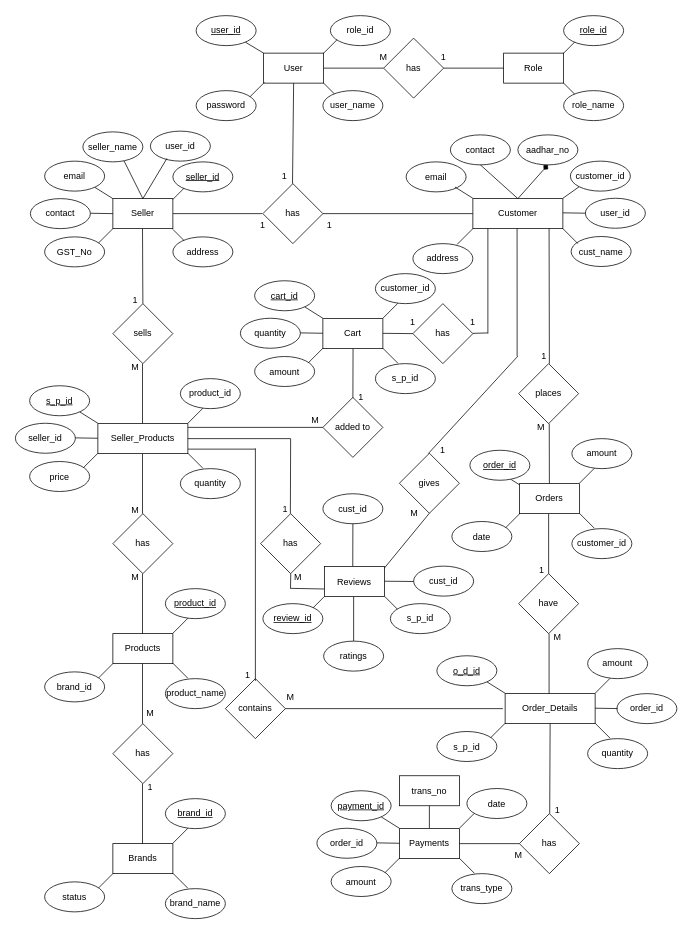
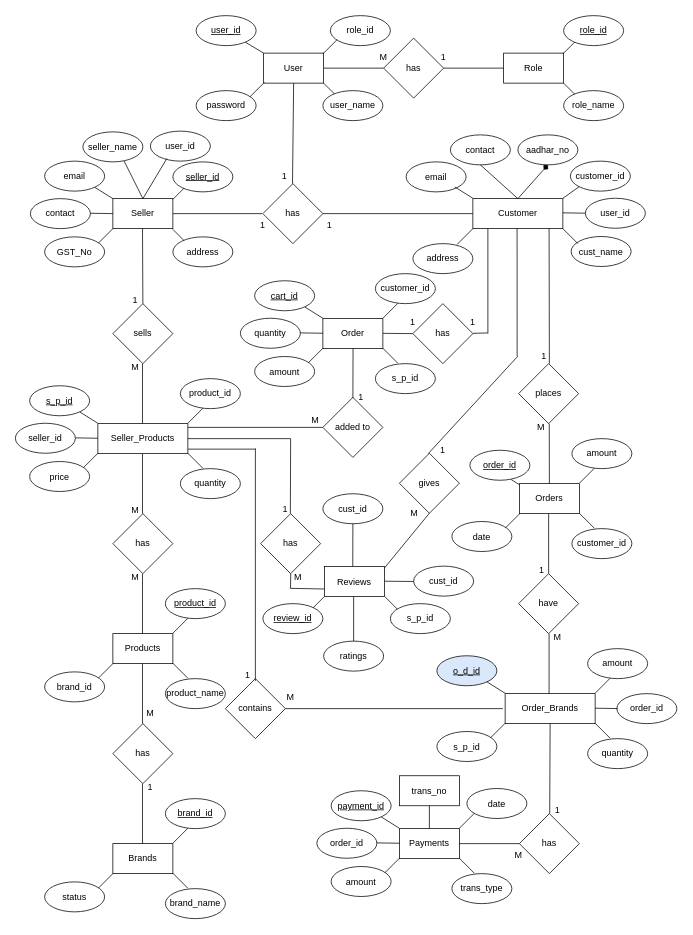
node "Cart": label "Cart" -> "Order"
node "o_d_id": fillcolor #ffffff -> #dae8fc
node "Order_Details": label "Order_Details" -> "Order_Brands"
